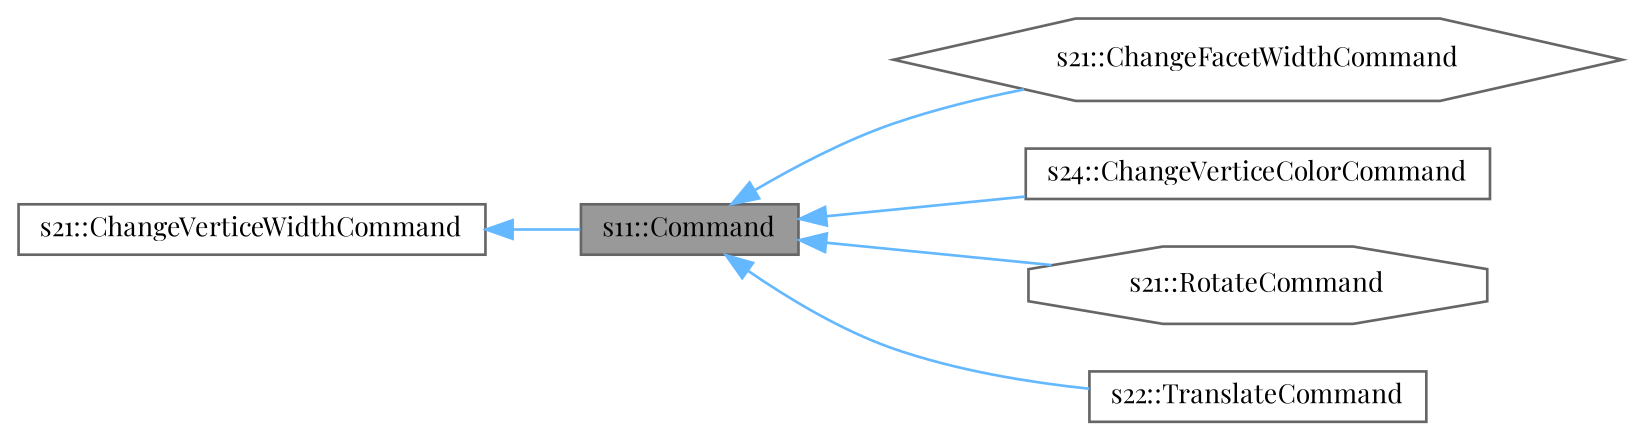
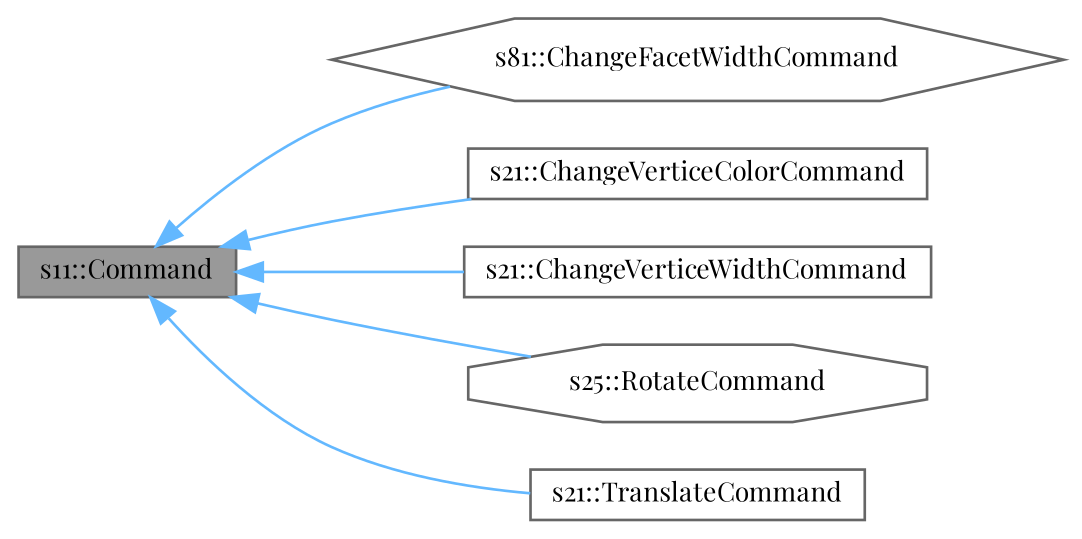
node "s21::ChangeFacetWidthCommand": label "s21::ChangeFacetWidthCommand" -> "s81::ChangeFacetWidthCommand"
node "s24::ChangeVerticeColorCommand": label "s24::ChangeVerticeColorCommand" -> "s21::ChangeVerticeColorCommand"
edge "s11::Command" -> "s21::ChangeVerticeWidthCommand": reversed
node "s21::RotateCommand": label "s21::RotateCommand" -> "s25::RotateCommand"
node "s22::TranslateCommand": label "s22::TranslateCommand" -> "s21::TranslateCommand"
